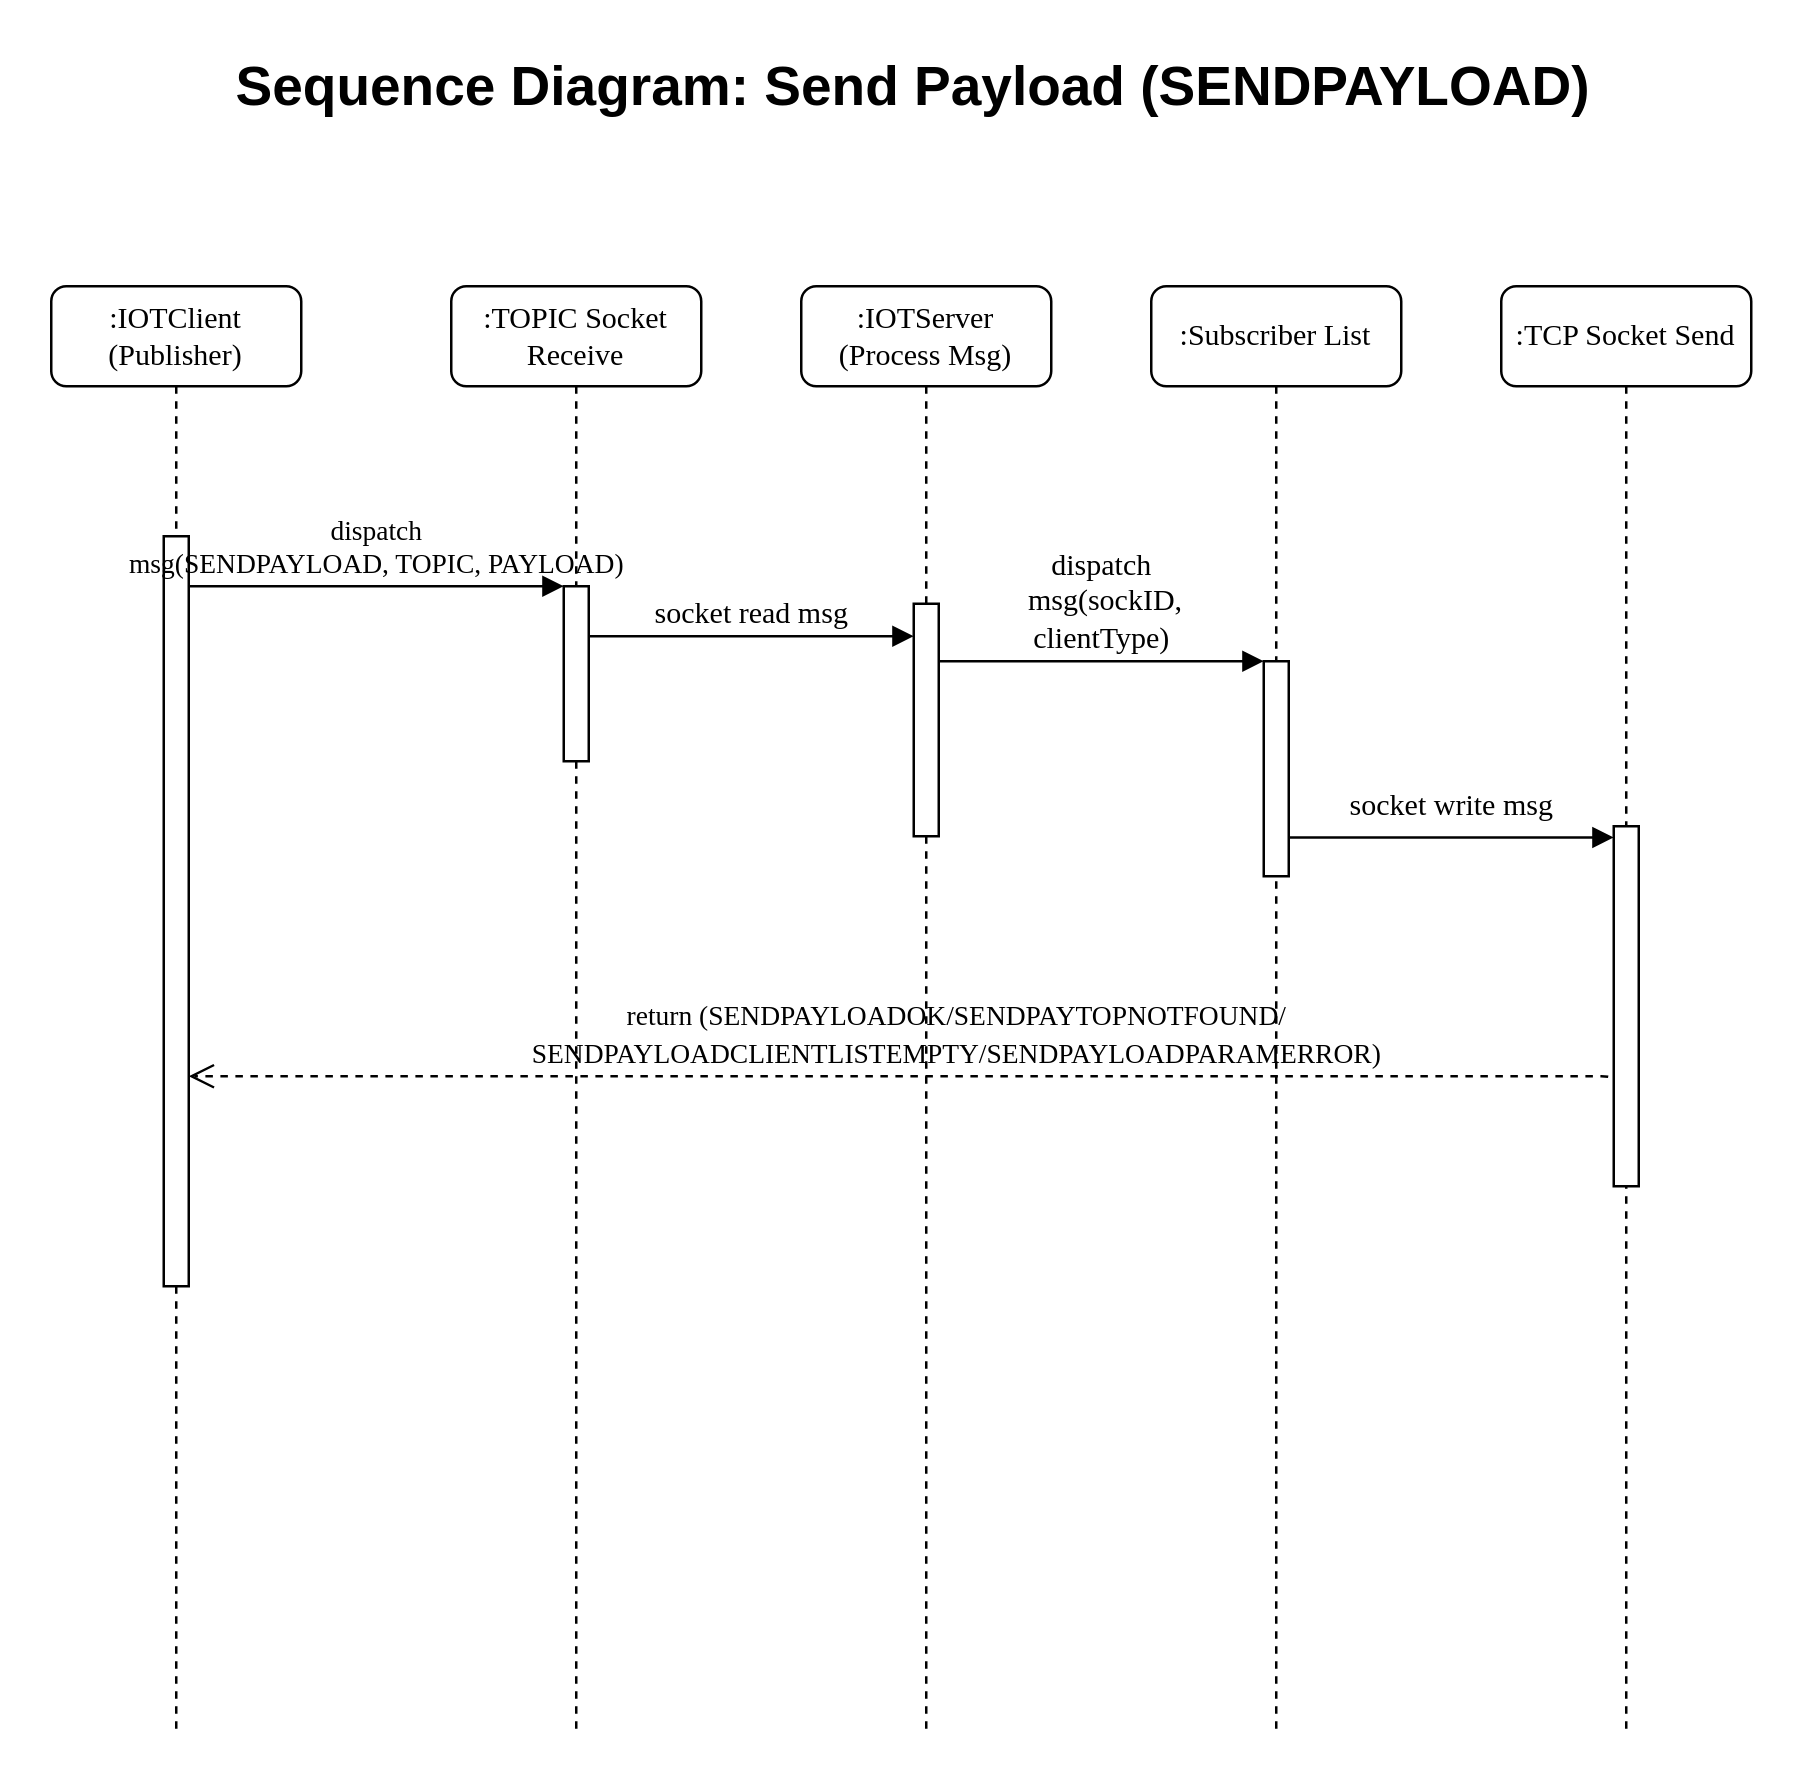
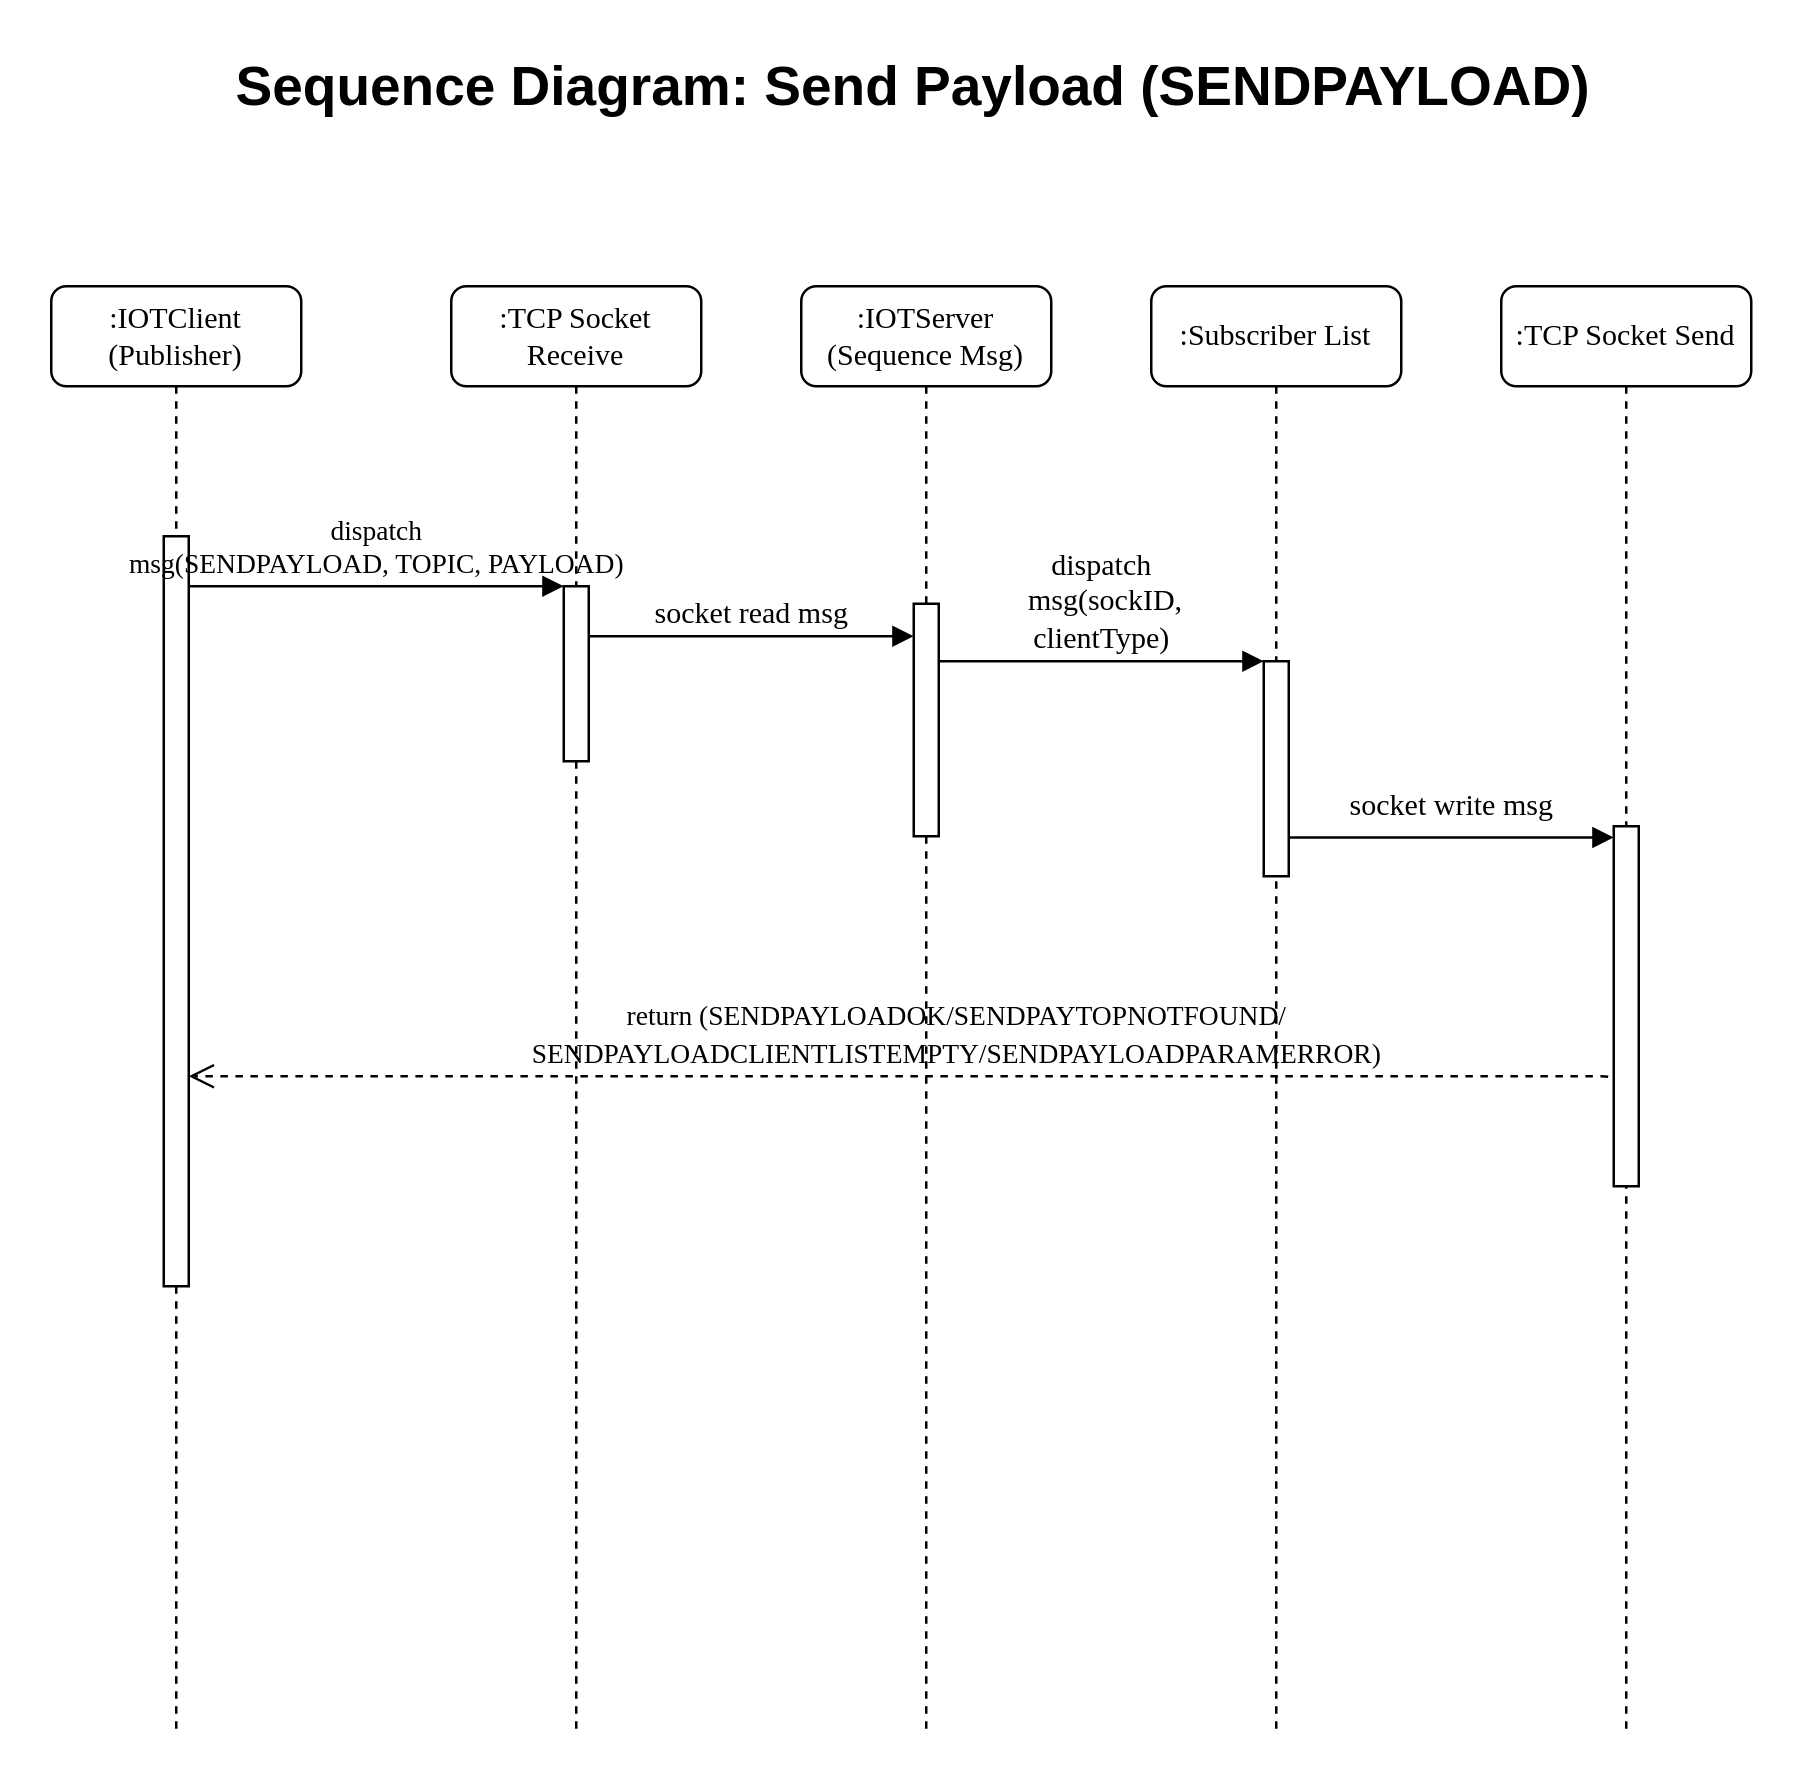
node ":TOPIC Socket Receive": label ":TOPIC Socket Receive" -> ":TCP Socket Receive"
node ":IOTServer (Process Msg)": label ":IOTServer (Process Msg)" -> ":IOTServer (Sequence Msg)"
